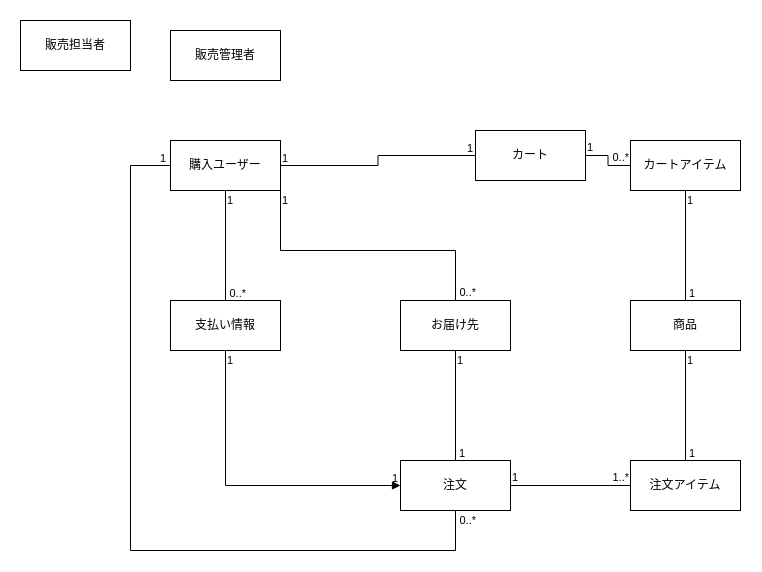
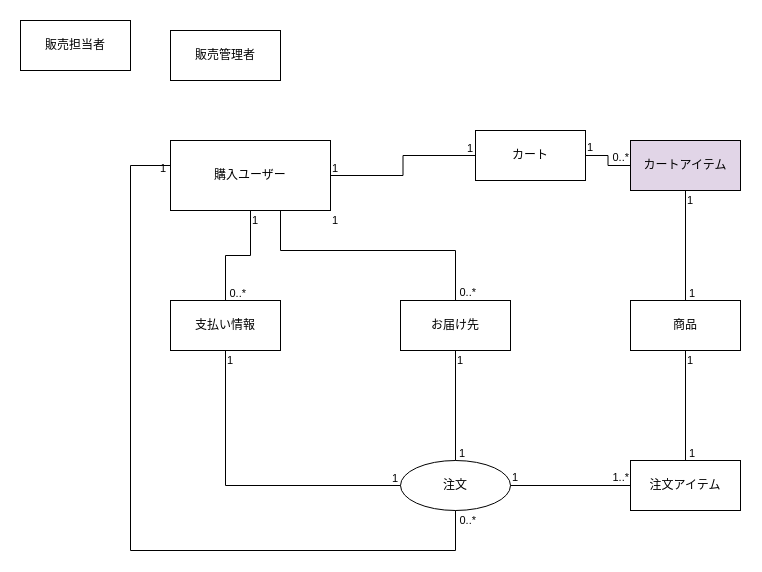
node "購入ユーザー": size 110x50 -> 160x70
node "カートアイテム": fillcolor #ffffff -> #e1d5e7
edge "支払い情報" -> "注文": arrowhead block -> none
node "注文": shape rectangle -> ellipse
